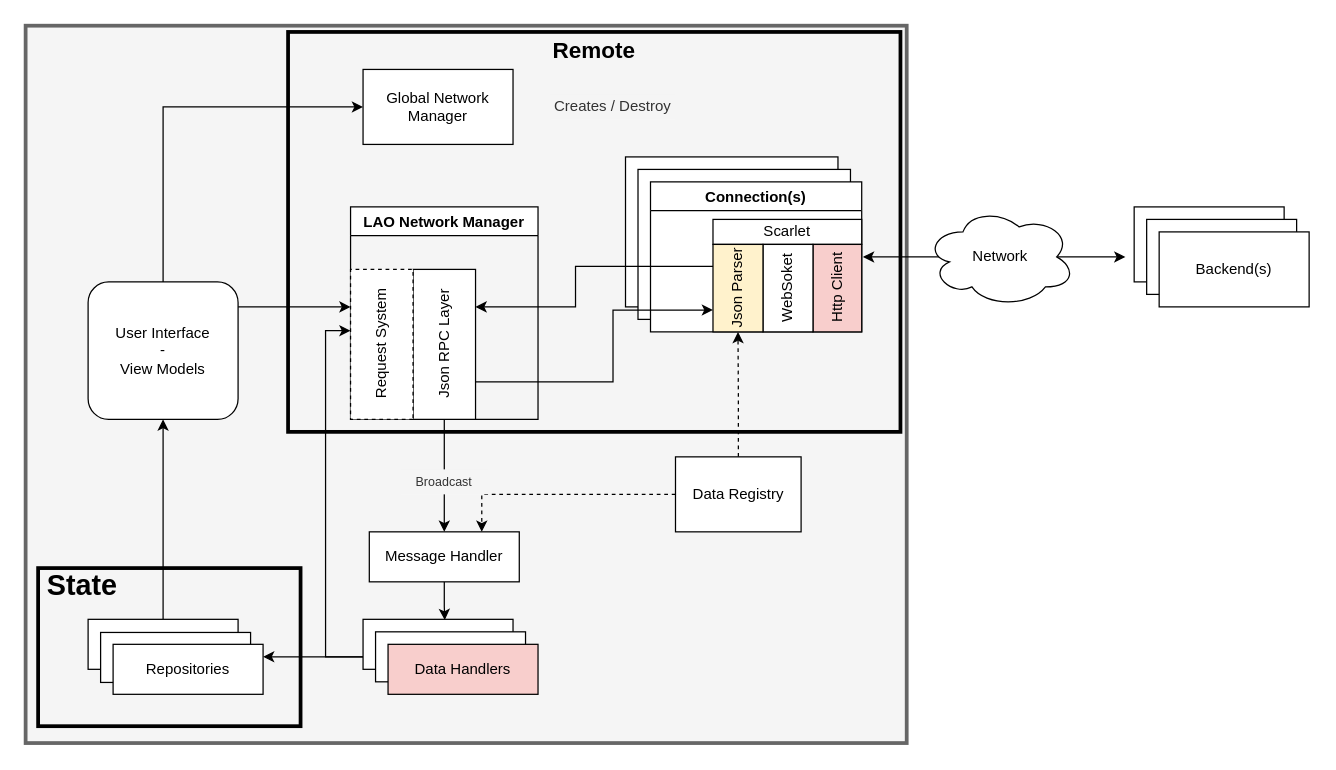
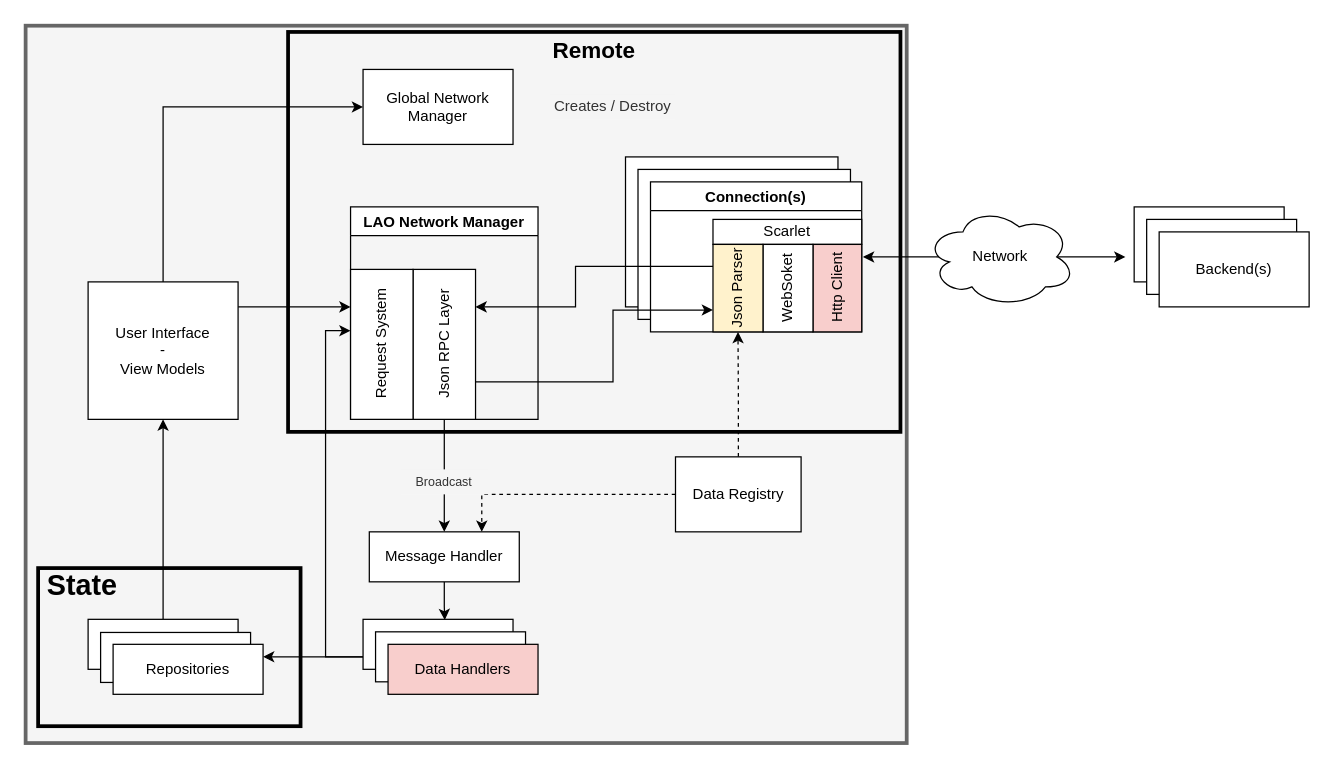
node "Request System": style dashed -> solid
node "User Interface - View Models": shape rounded rectangle -> rectangle
